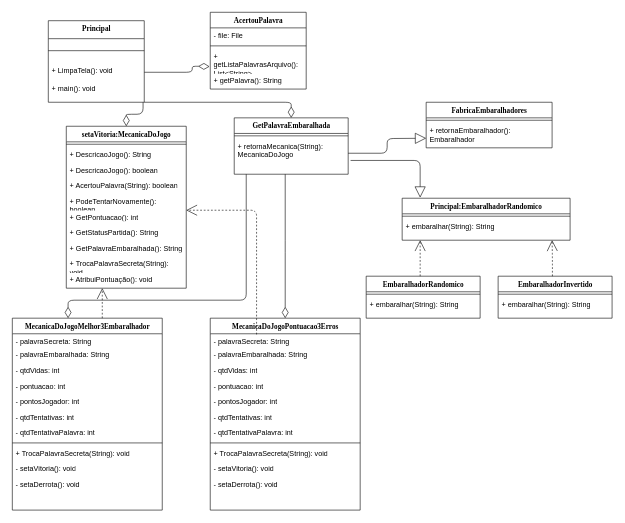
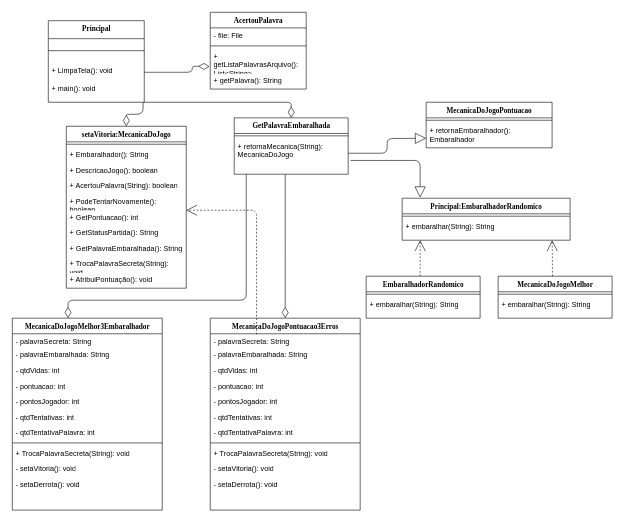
node "FabricaEmbaralhadores": label "FabricaEmbaralhadores" -> "MecanicaDoJogoPontuacao"
node "+ DescricaoJogo(): String": label "+ DescricaoJogo(): String" -> "+ Embaralhador(): String"
node "EmbaralhadorInvertido": label "EmbaralhadorInvertido" -> "MecanicaDoJogoMelhor"
edge "MecanicaDoJogoMelhor3Embaralhador" -> "+ AtribuiPontuação(): void": removed
